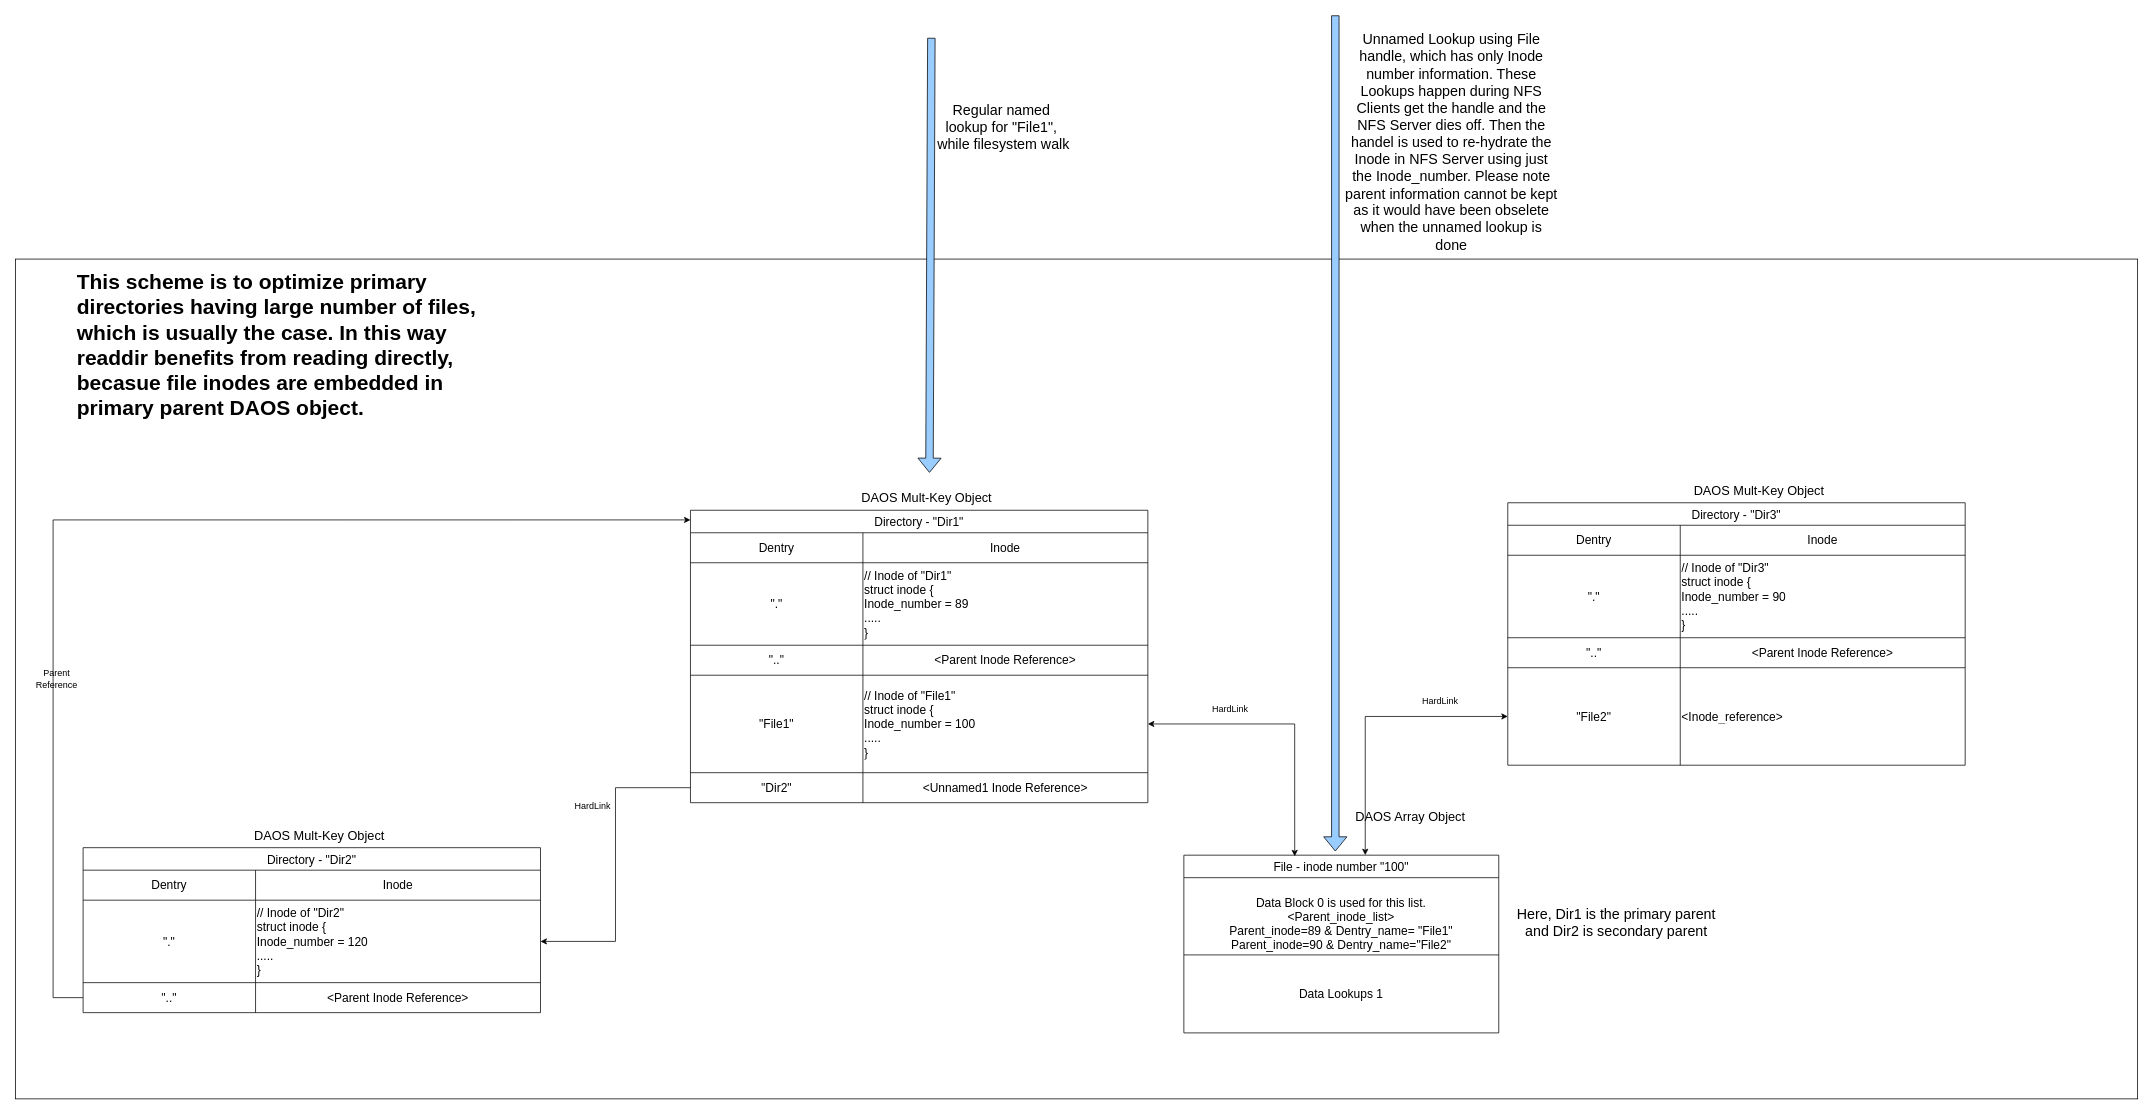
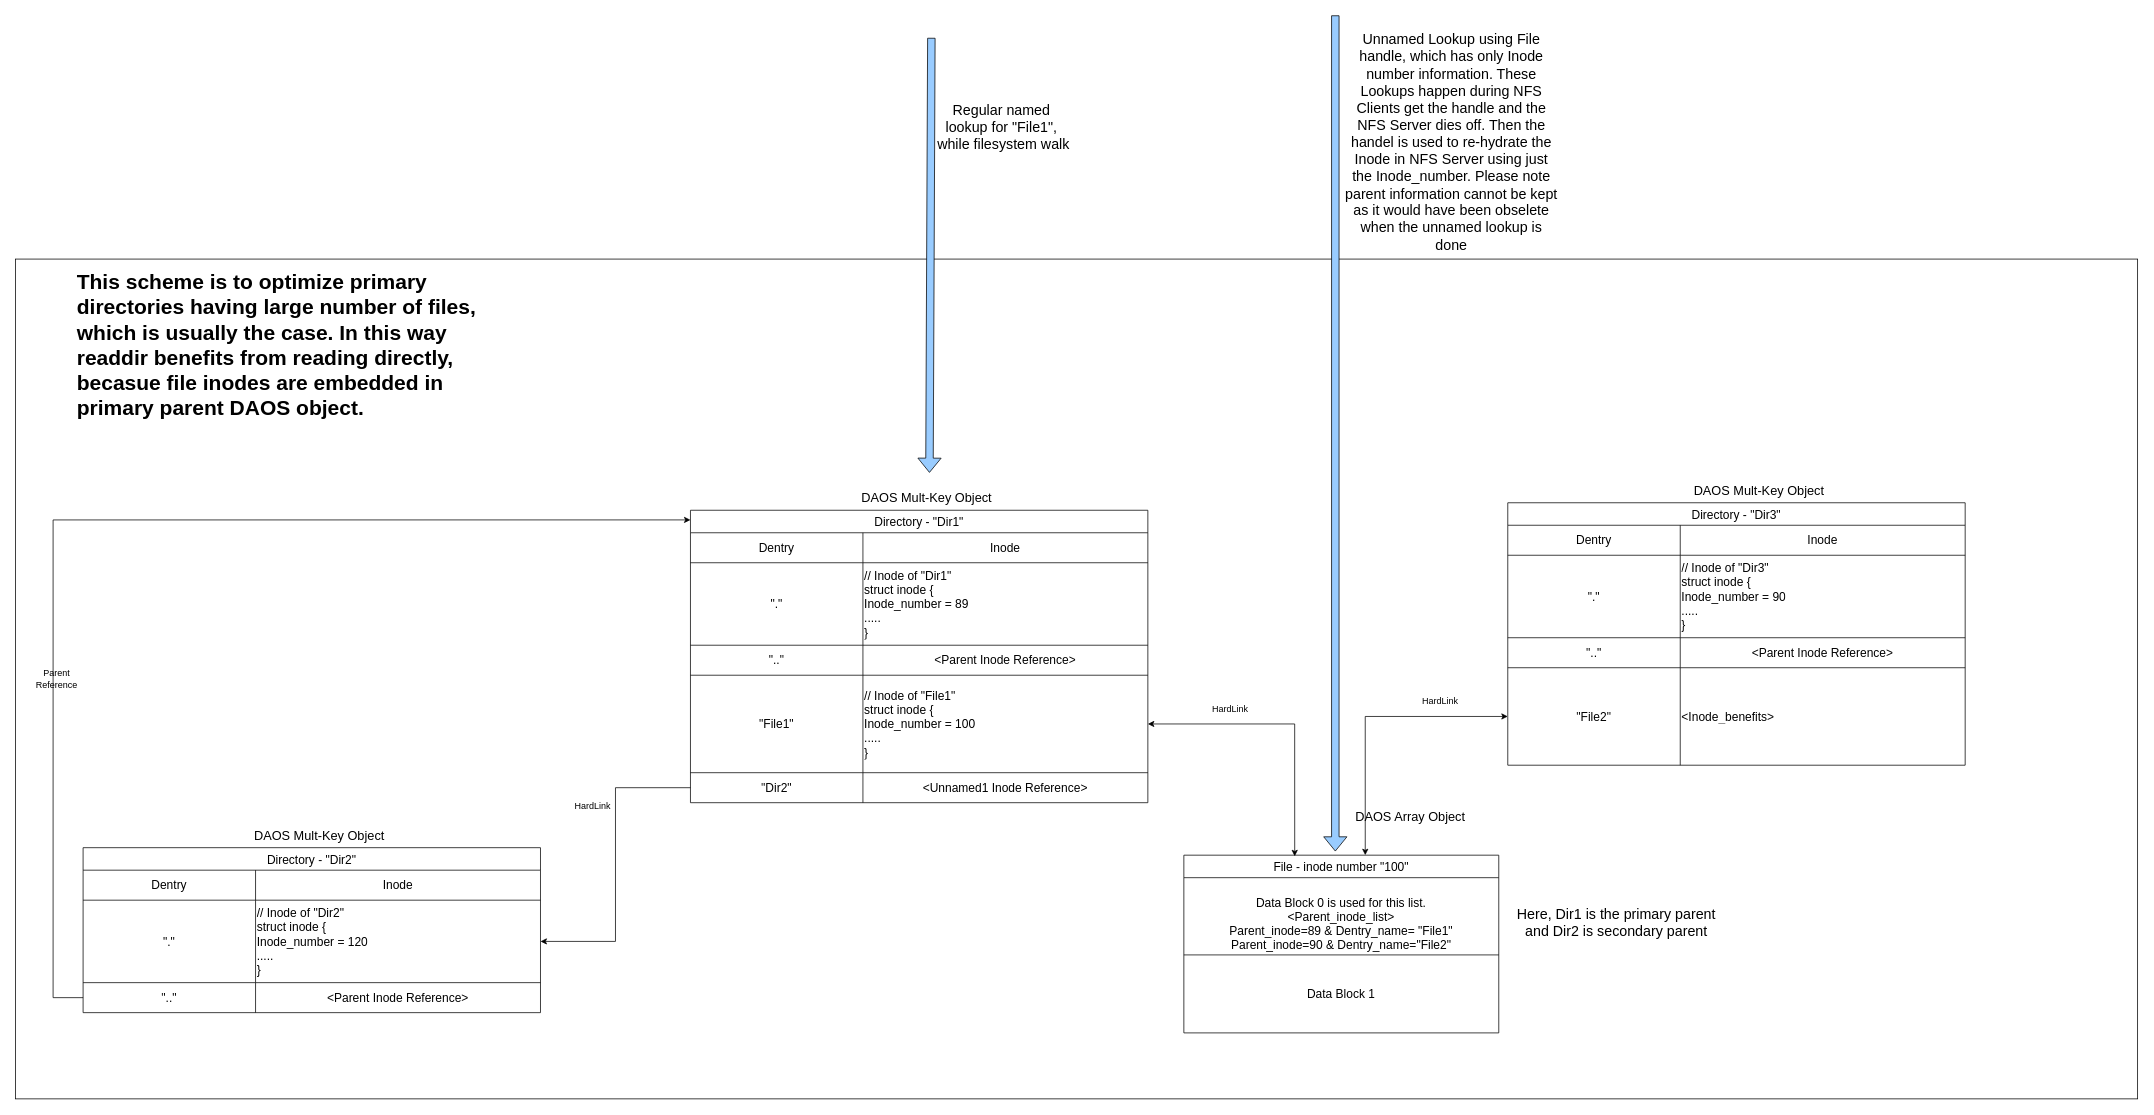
node "<Inode_reference>": label "<Inode_reference>" -> "<Inode_benefits>"
node "Data Lookups 1": label "Data Lookups 1" -> "Data Block 1"
